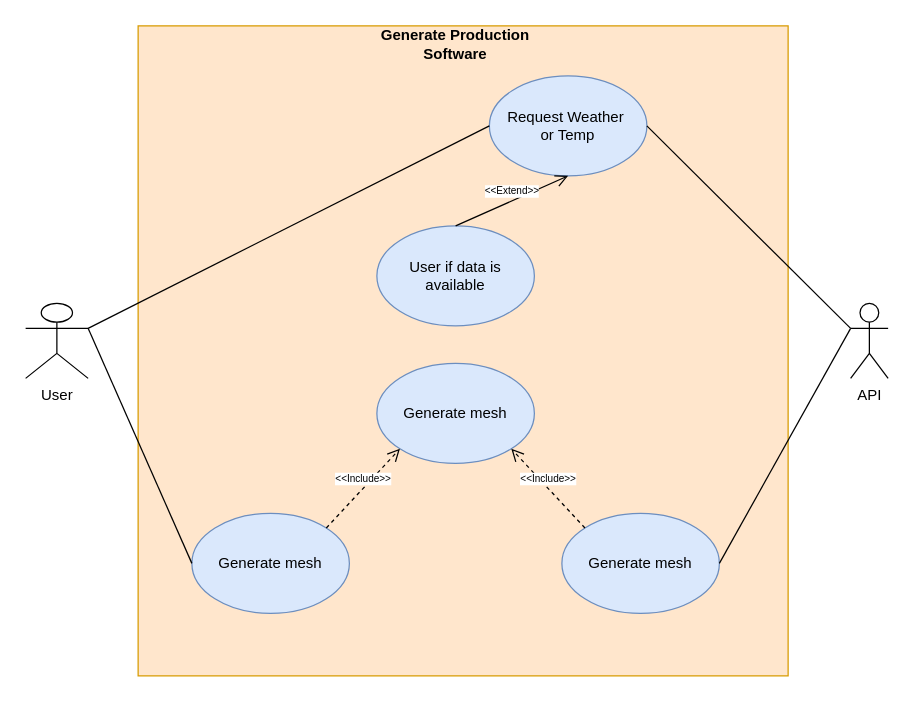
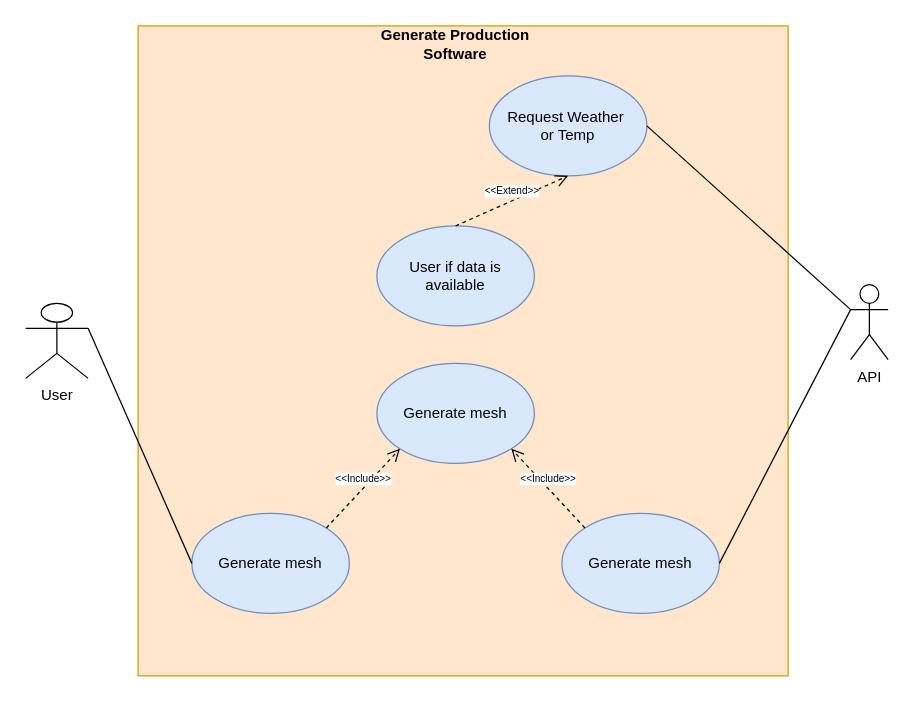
edge "User if data is available" -> "Request Weather or Temp": style solid -> dashed
edge "Request Weather or Temp" -- "User": removed
node "API": moved (869, 341) -> (869, 322)
